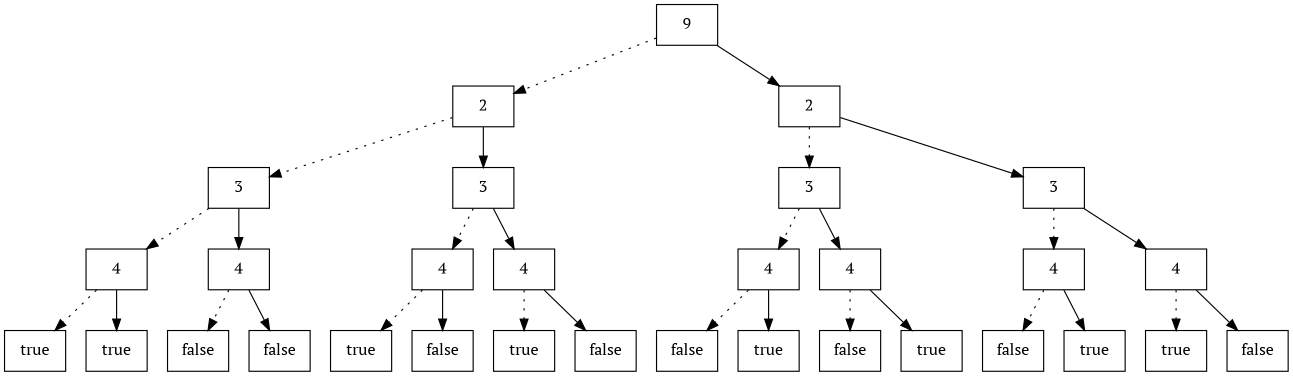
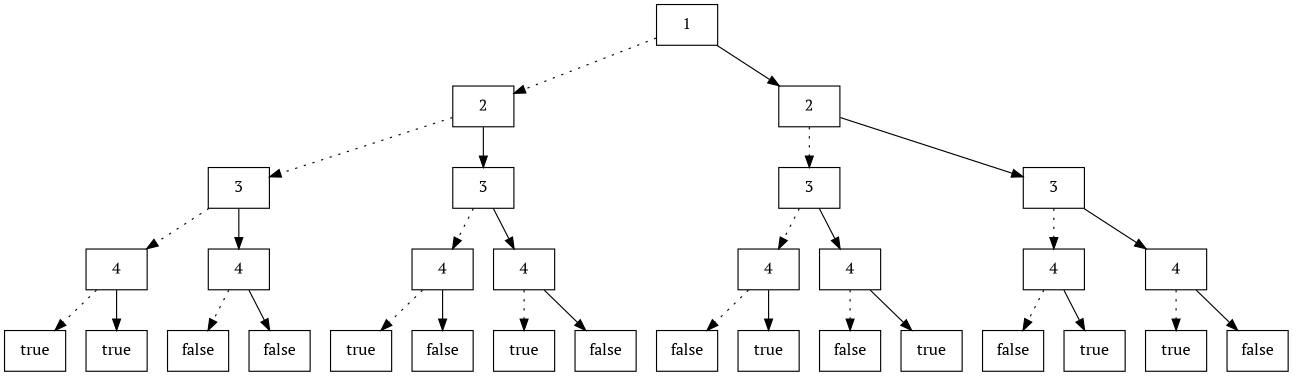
node "9": label "9" -> "1"
